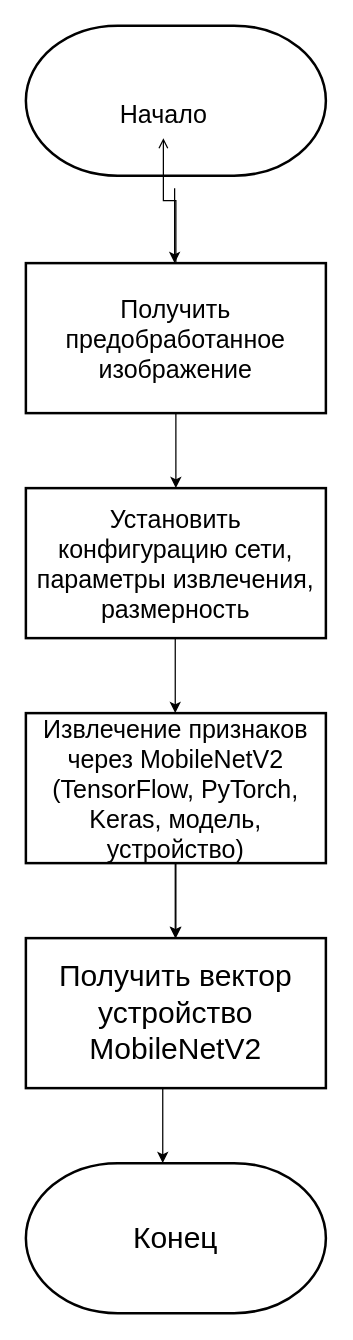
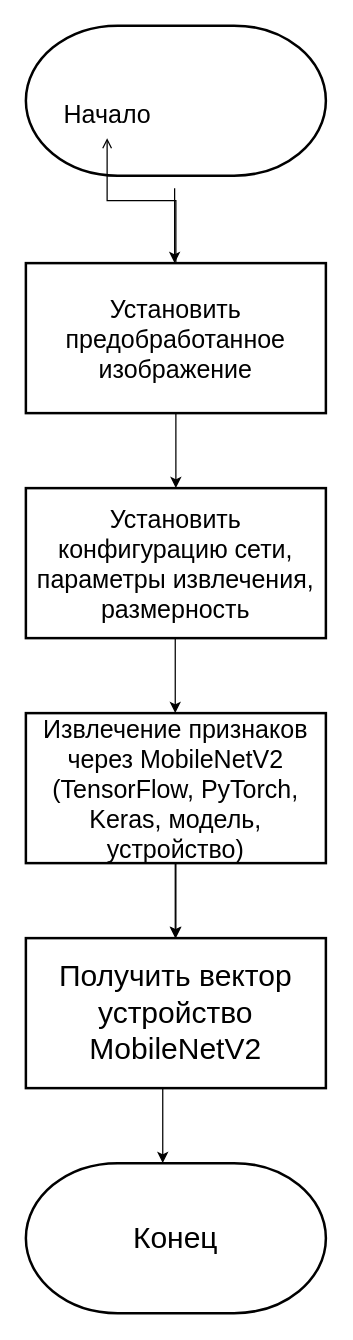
node "Начало": moved (163, 113) -> (107, 113)
node "Получить предобработанное изображение": label "Получить предобработанное изображение" -> "Установить предобработанное изображение"
